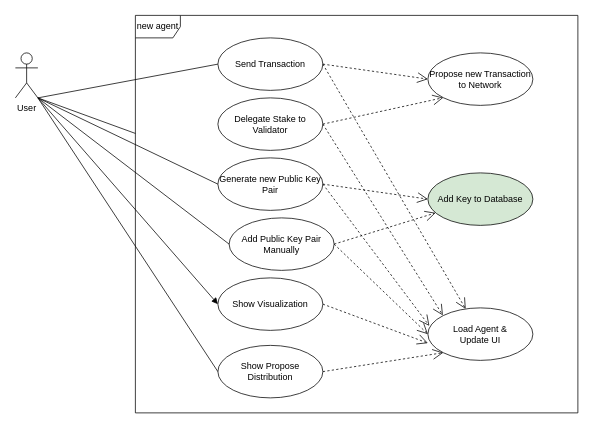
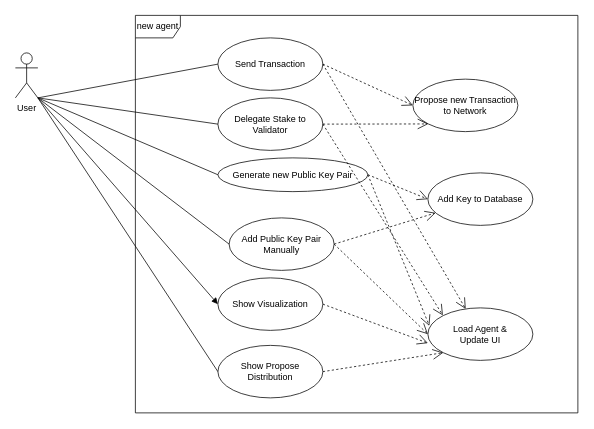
node "Propose new Transaction to Network": moved (480, 79) -> (465, 105)
edge "User" -- "new agent": now "User" -- "Delegate Stake to Validator"
node "Generate new Public Key Pair": size 105x53 -> 150x34
node "Add Key to Database": fillcolor #d5e8d4 -> #ffffff
